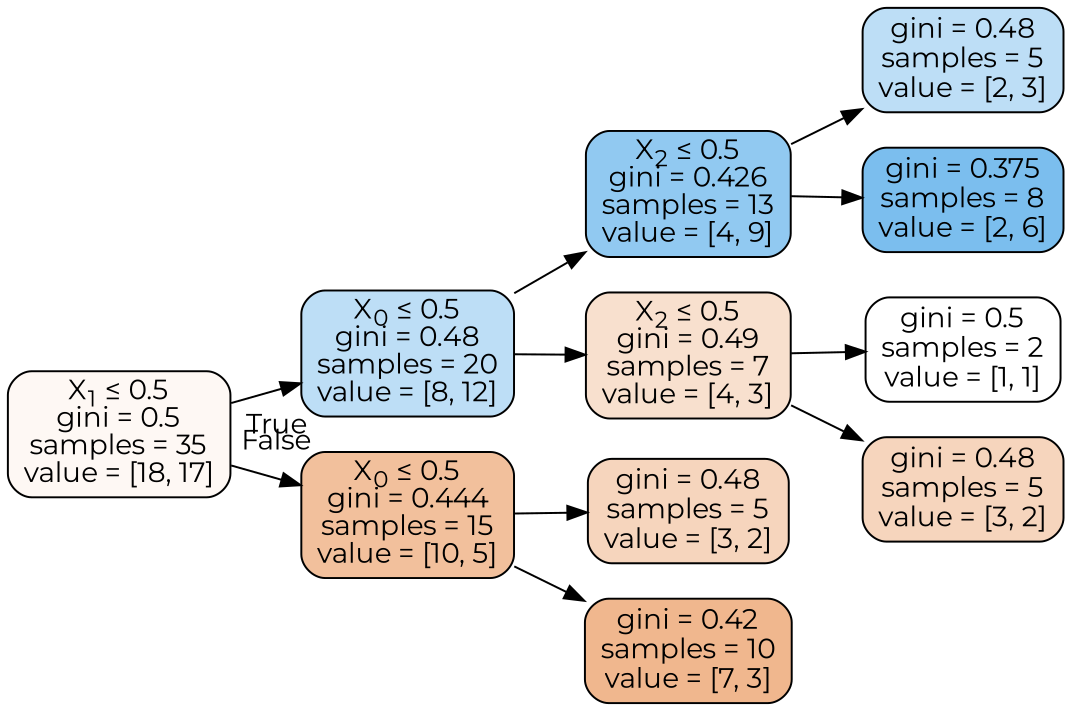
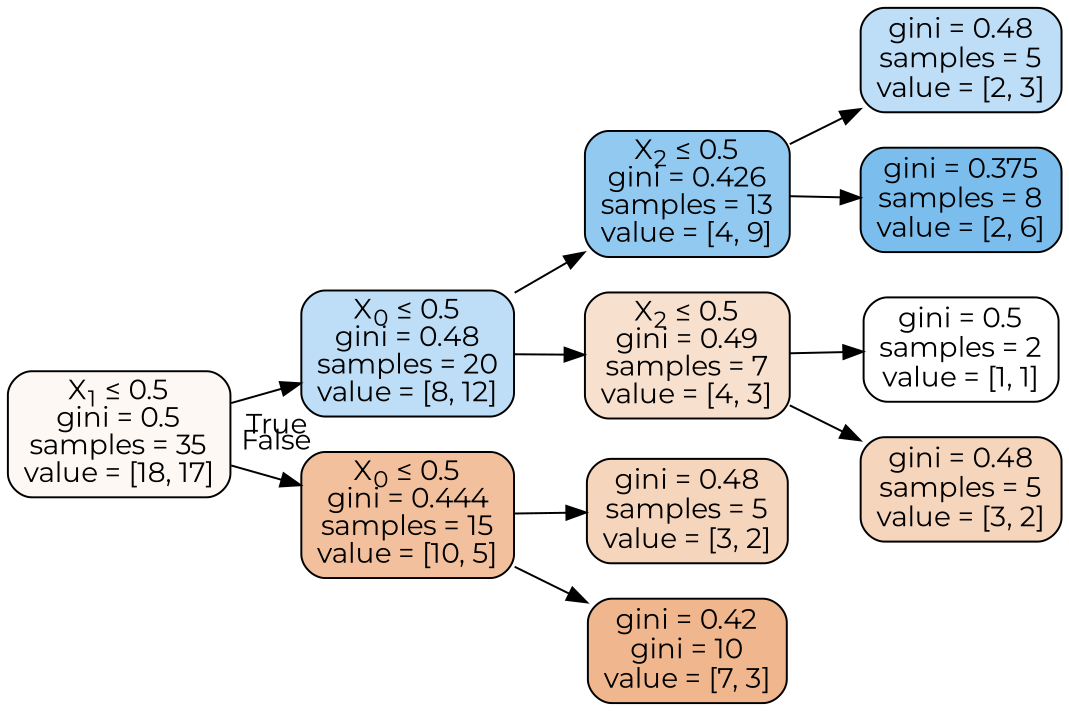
node "gini = 0.42": text "samples = 10" -> "gini = 10"
